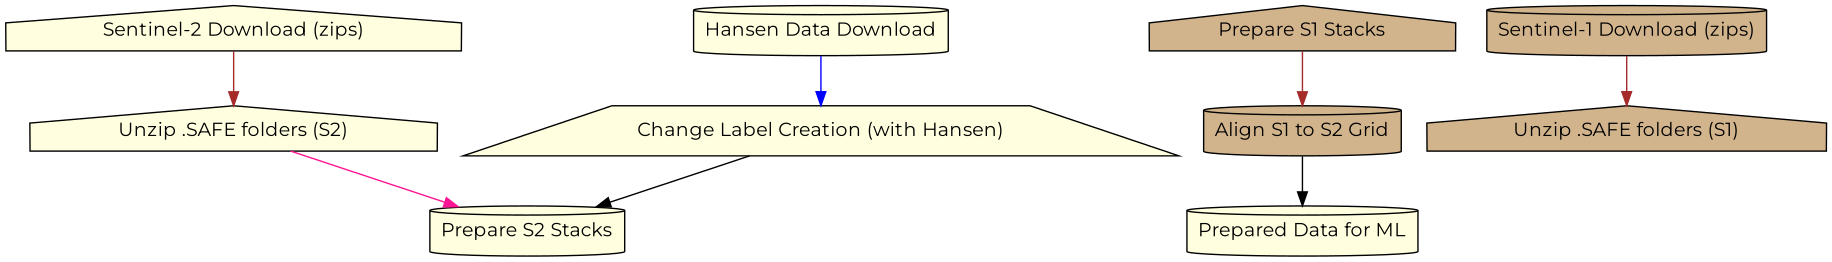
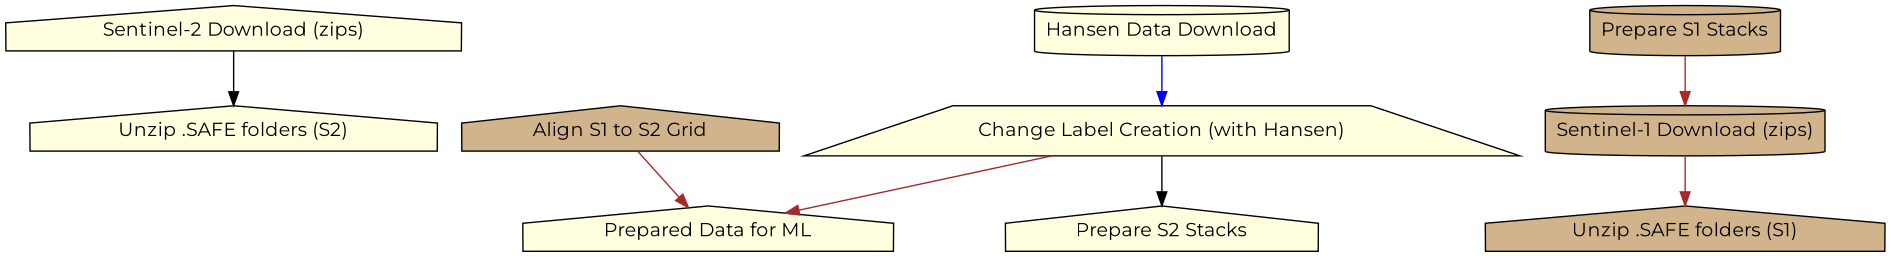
node "Prepare S1 Stacks": shape house -> cylinder
edge "Sentinel-2 Download (zips)" -> "Unzip .SAFE folders (S2)": color brown -> black
edge "Prepare S1 Stacks" -> "Align S1 to S2 Grid": now "Prepare S1 Stacks" -> "Sentinel-1 Download (zips)"
node "Align S1 to S2 Grid": shape cylinder -> house
edge "Align S1 to S2 Grid" -> "Prepared Data for ML": color black -> brown
edge "Unzip .SAFE folders (S2)" -> "Prepare S2 Stacks": removed
edge "Change Label Creation (with Hansen)" -> "Prepared Data for ML": added
node "Prepare S2 Stacks": shape cylinder -> house
node "Prepared Data for ML": shape cylinder -> house
